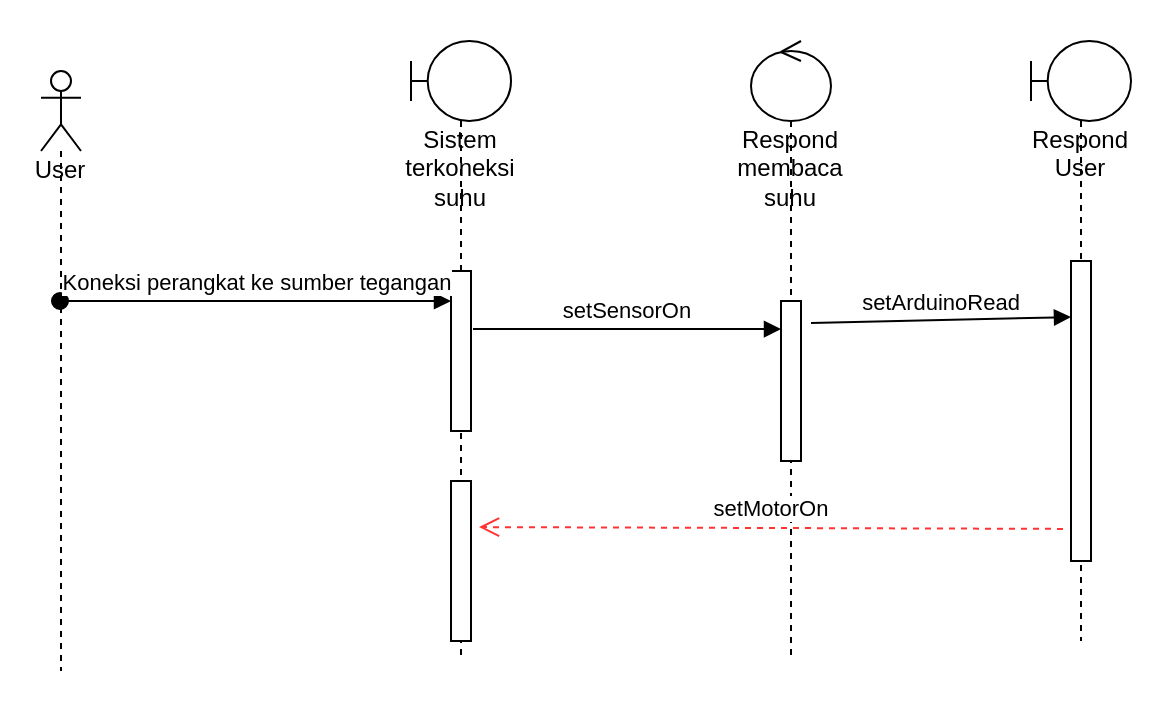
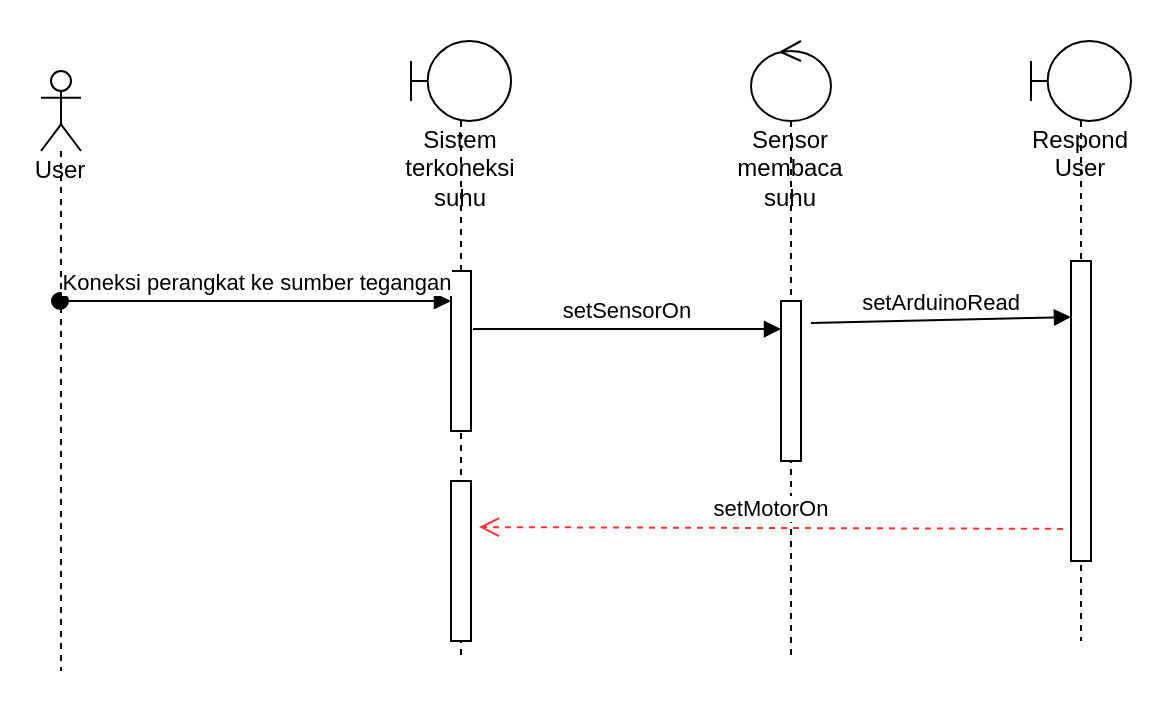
node "Respond membaca suhu": label "Respond membaca suhu" -> "Sensor membaca suhu"
